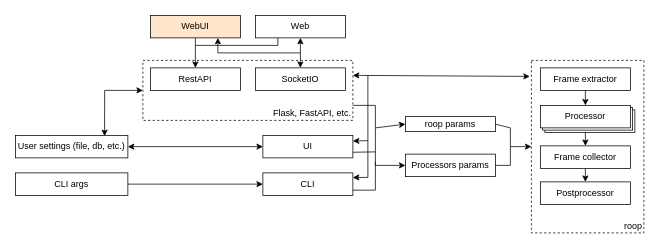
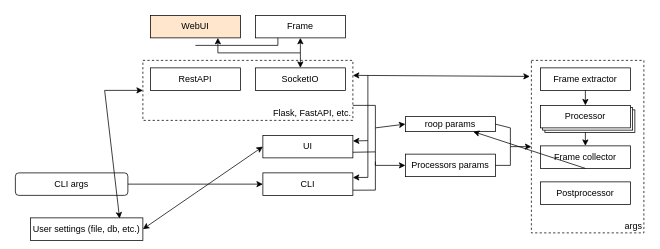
node "Web": label "Web" -> "Frame"
edge "WebUI" -> "RestAPI": removed
node "User settings (file, db, etc.)": moved (72, 147) -> (87, 229)
edge "Frame collector" -> "Postprocessor": now "Frame collector" -> "roop params"
node "CLI args": shape rectangle -> rounded rectangle
node "roop": label "roop" -> "args"
